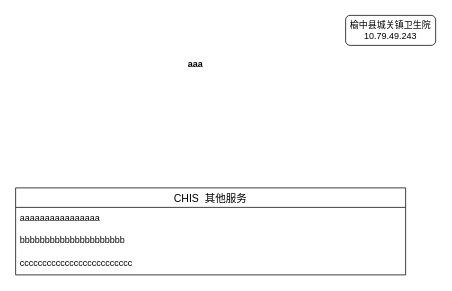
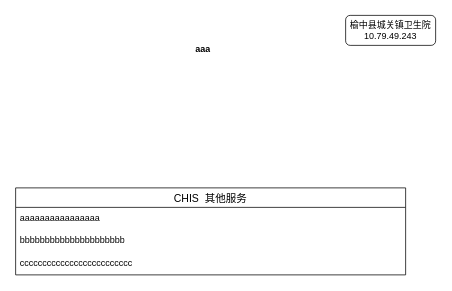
node "aaa": moved (195, 64) -> (203, 49)
